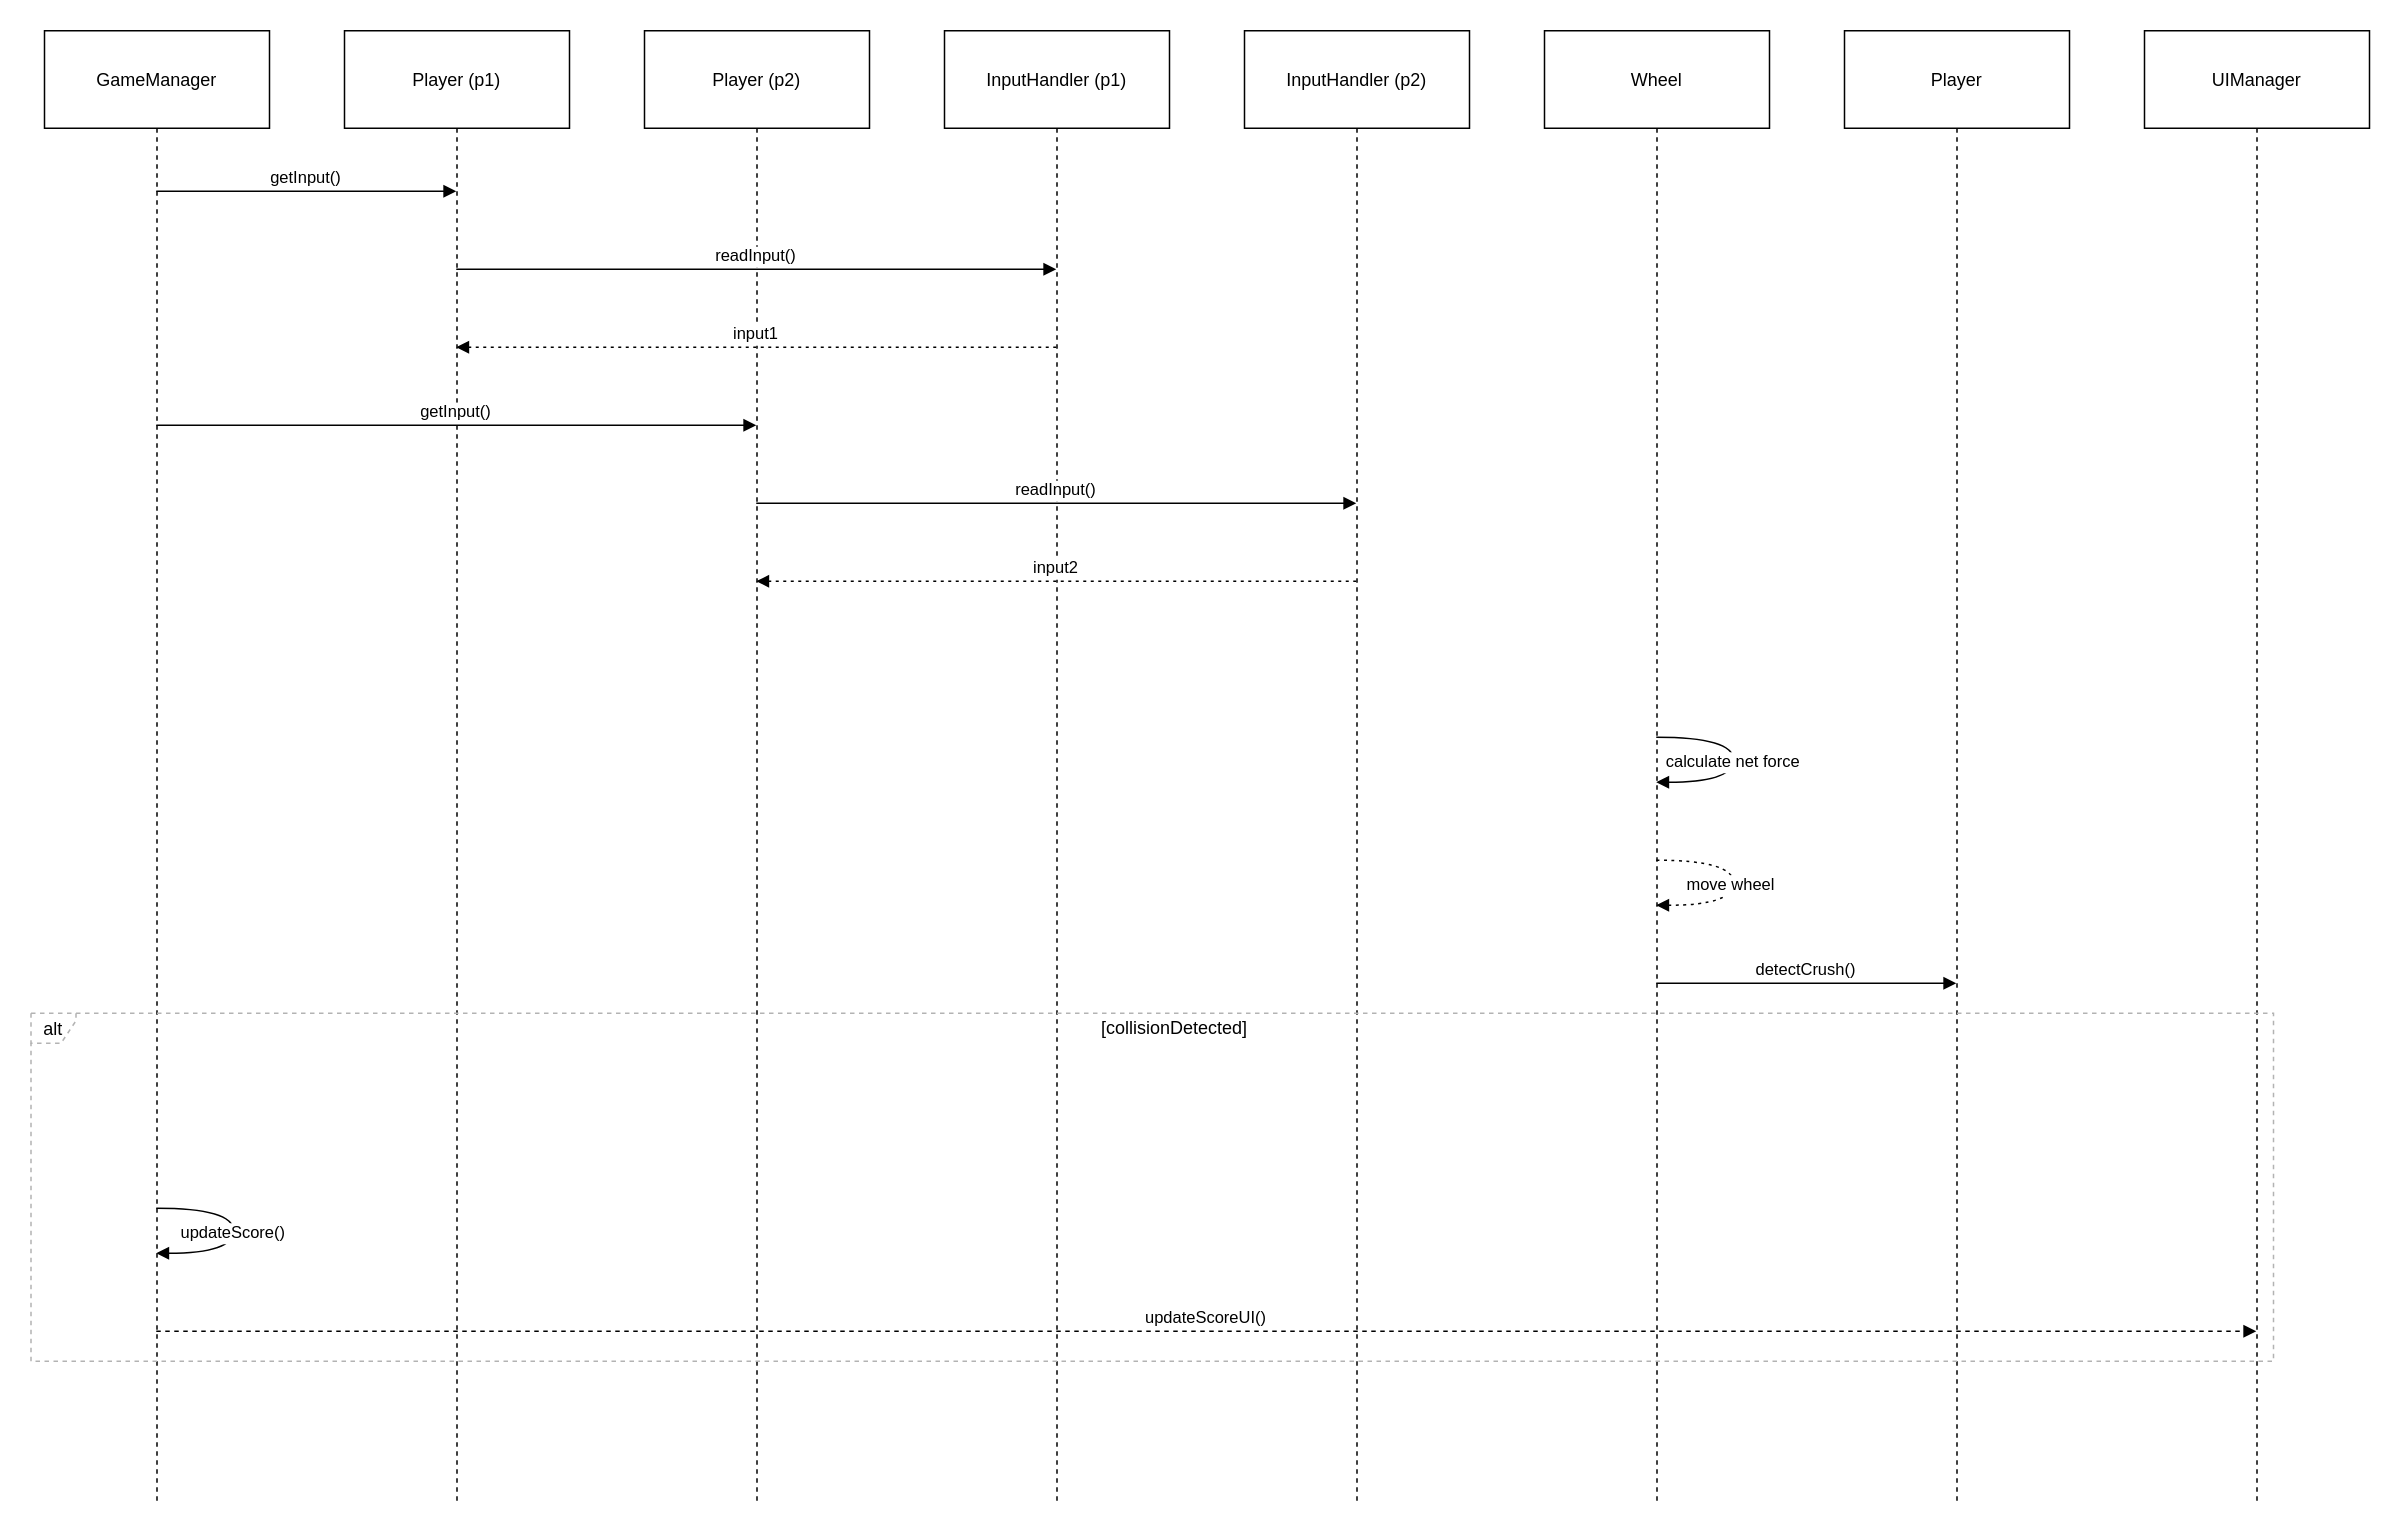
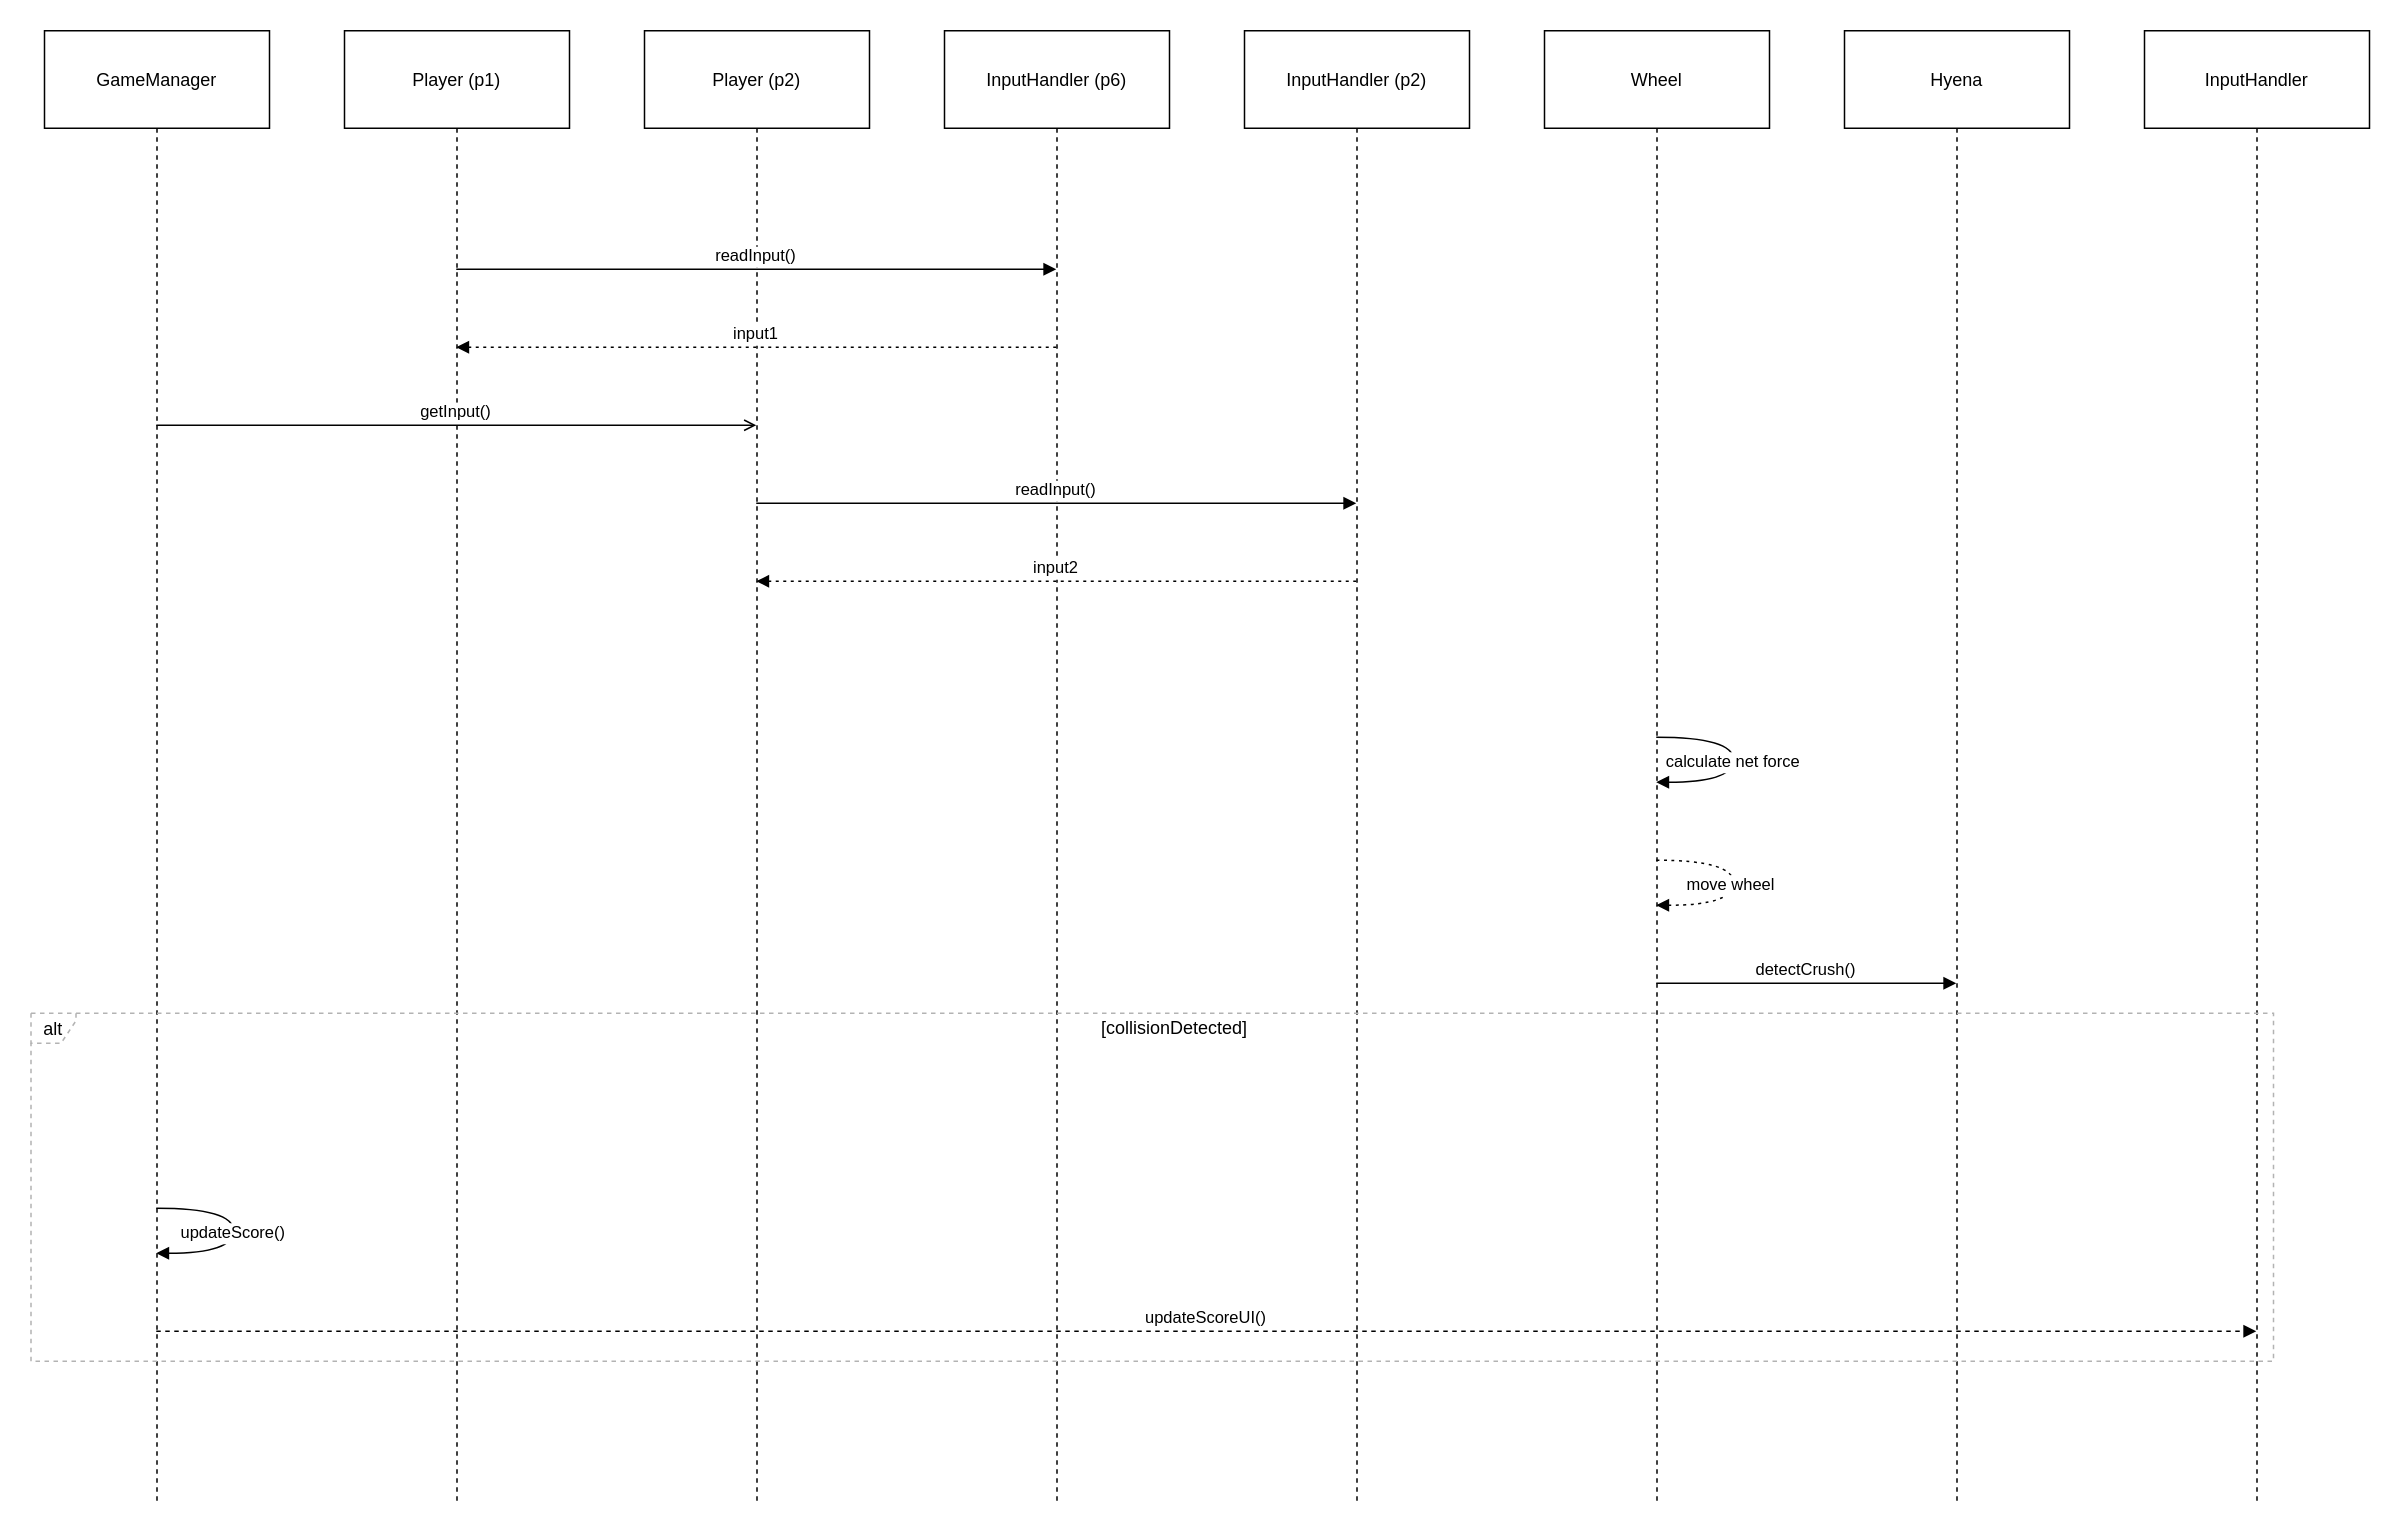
node "InputHandler (p1)": label "InputHandler (p1)" -> "InputHandler (p6)"
node "Player": label "Player" -> "Hyena"
node "UIManager": label "UIManager" -> "InputHandler"
edge "GameManager" -> "Player (p1)": removed, label "getInput()"
edge "GameManager" -> "Player (p2)": arrowhead block -> open
